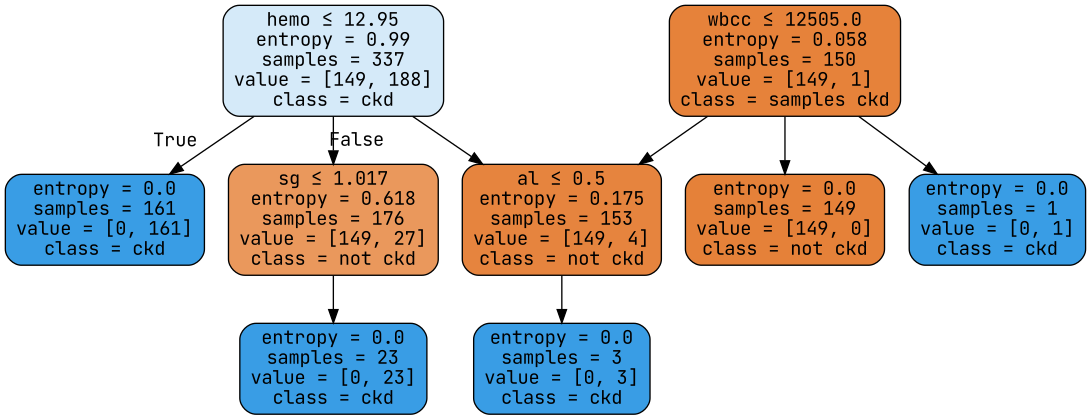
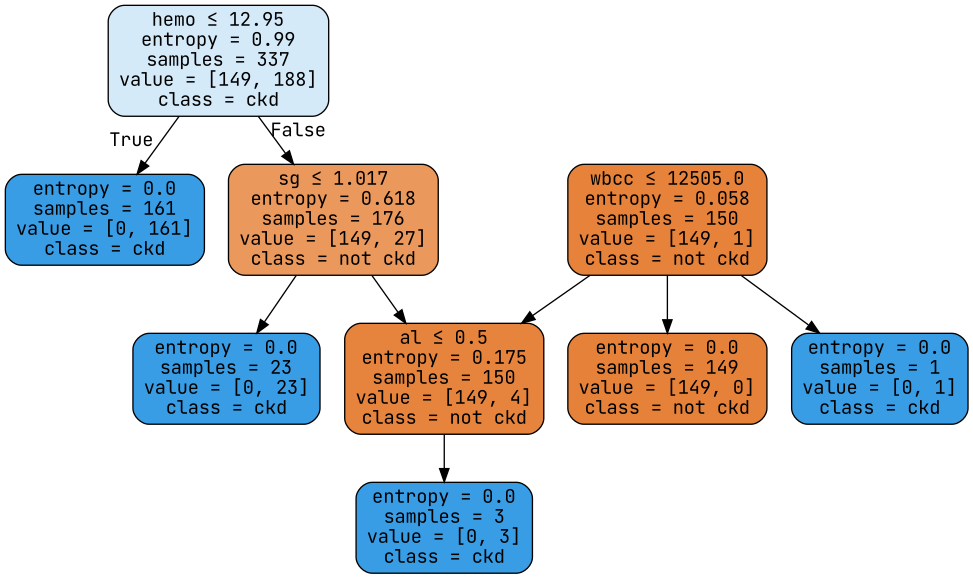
node "wbcc ≤ 12505.0": text "class = samples ckd" -> "class = not ckd"
edge "hemo ≤ 12.95" -> "al ≤ 0.5": now "sg ≤ 1.017" -> "al ≤ 0.5"
node "al ≤ 0.5": text "samples = 153" -> "samples = 150"
